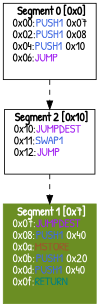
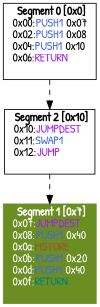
node "Segment 0 [0x0]": text "JUMP" -> "RETURN"
